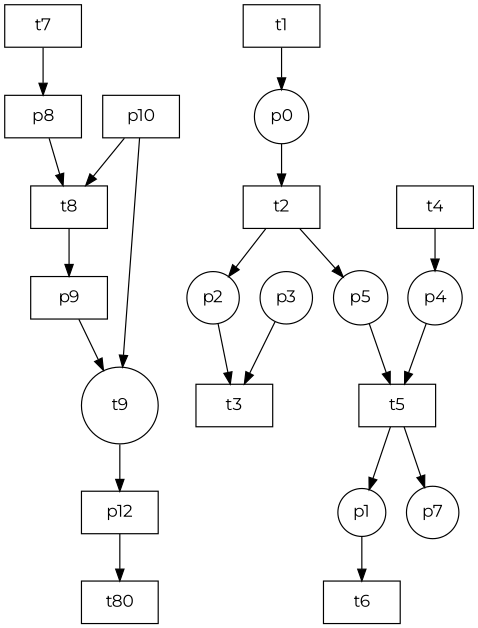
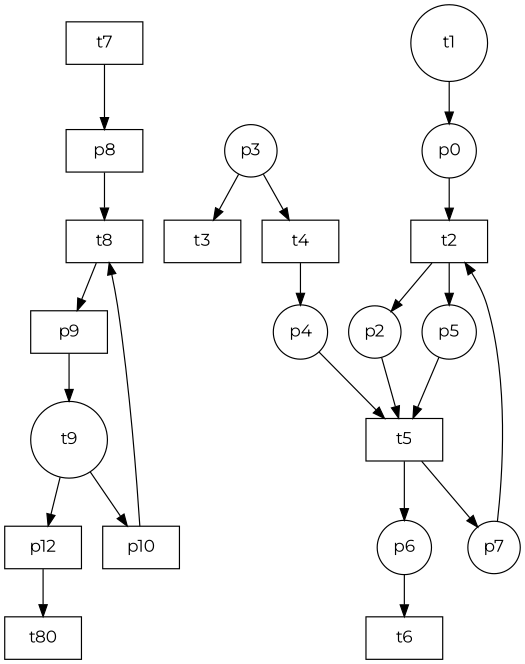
node "t1": shape box -> circle
edge "p3" -> "t4": added
edge "p10" -> "t9": reversed
edge "p2" -> "t3": now "p2" -> "t5"
edge "p7" -> "t2": added
node "p1": label "p1" -> "p6"
